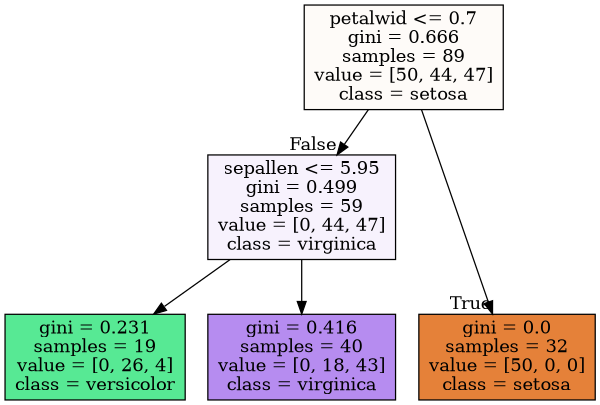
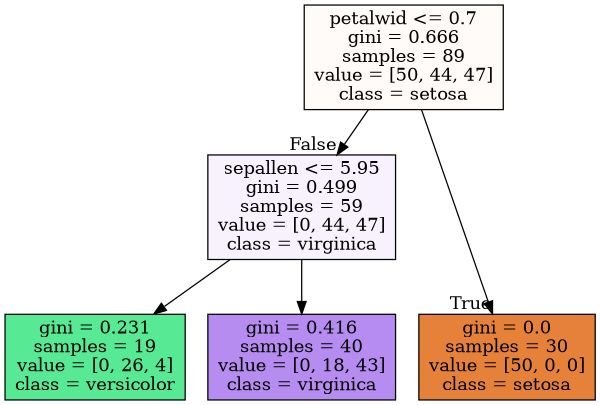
node "gini = 0.0 samples = 32 value = [50, 0, 0] class = setosa": label "gini = 0.0 samples = 32 value = [50, 0, 0] class = setosa" -> "gini = 0.0 samples = 30 value = [50, 0, 0] class = setosa"
